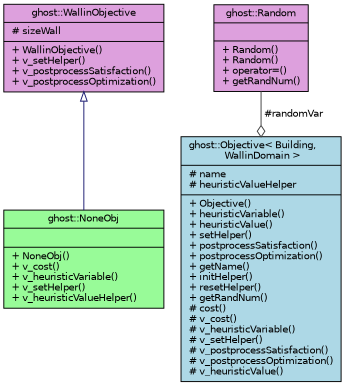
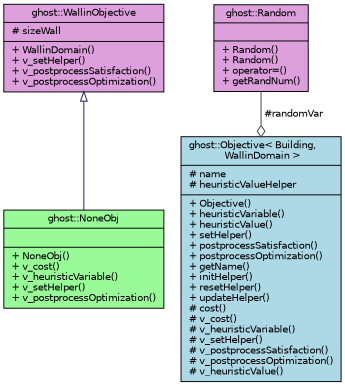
node "ghost::WallinObjective": text "+ WallinObjective()" -> "+ WallinDomain()"
node "ghost::NoneObj": text "+ v_heuristicValueHelper()" -> "+ v_postprocessOptimization()"
node "ghost::Objective< Building,": text "+ getRandNum()" -> "+ updateHelper()"
